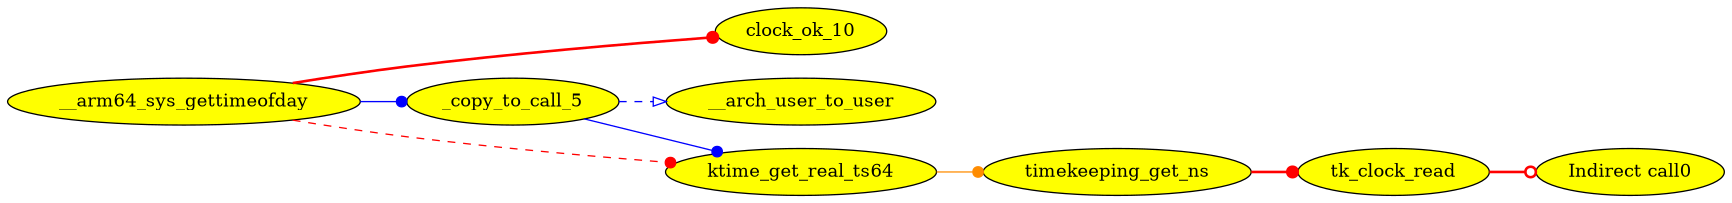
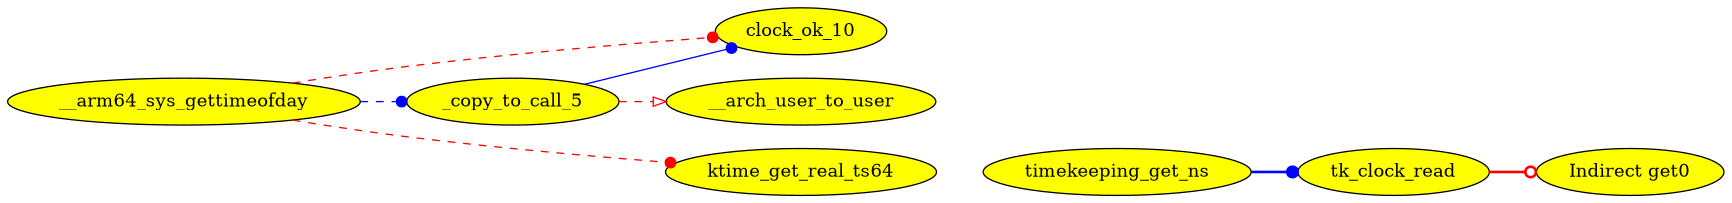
edge "__arm64_sys_gettimeofday" -> "clock_ok_10": style bold -> dashed
edge "__arm64_sys_gettimeofday" -> "_copy_to_call_5": style solid -> dashed
edge "_copy_to_call_5" -> "__arch_user_to_user": color blue -> red
edge "_copy_to_call_5" -> "ktime_get_real_ts64": now "_copy_to_call_5" -> "clock_ok_10"
edge "ktime_get_real_ts64" -> "timekeeping_get_ns": removed
edge "timekeeping_get_ns" -> "tk_clock_read": color red -> blue
node "Indirect call0": label "Indirect call0" -> "Indirect get0"
